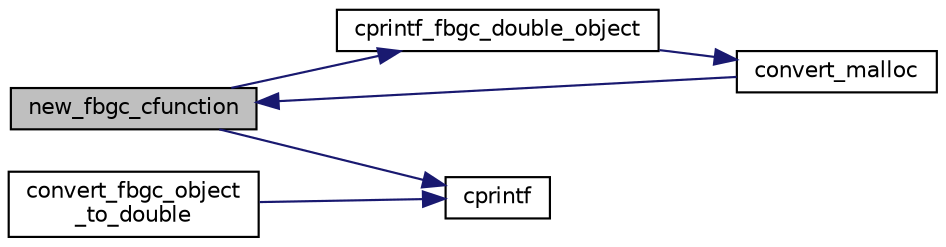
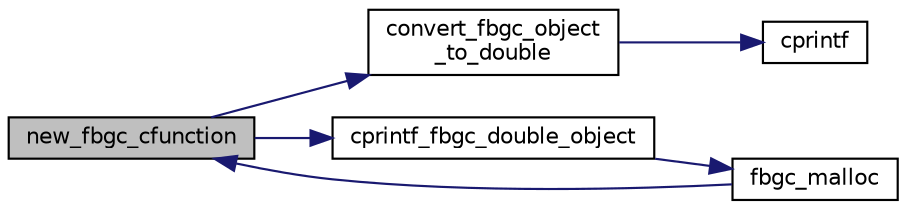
node "convert_malloc": label "convert_malloc" -> "fbgc_malloc"
edge "new_fbgc_cfunction" -> "cprintf": now "new_fbgc_cfunction" -> "convert_fbgc_object _to_double"
